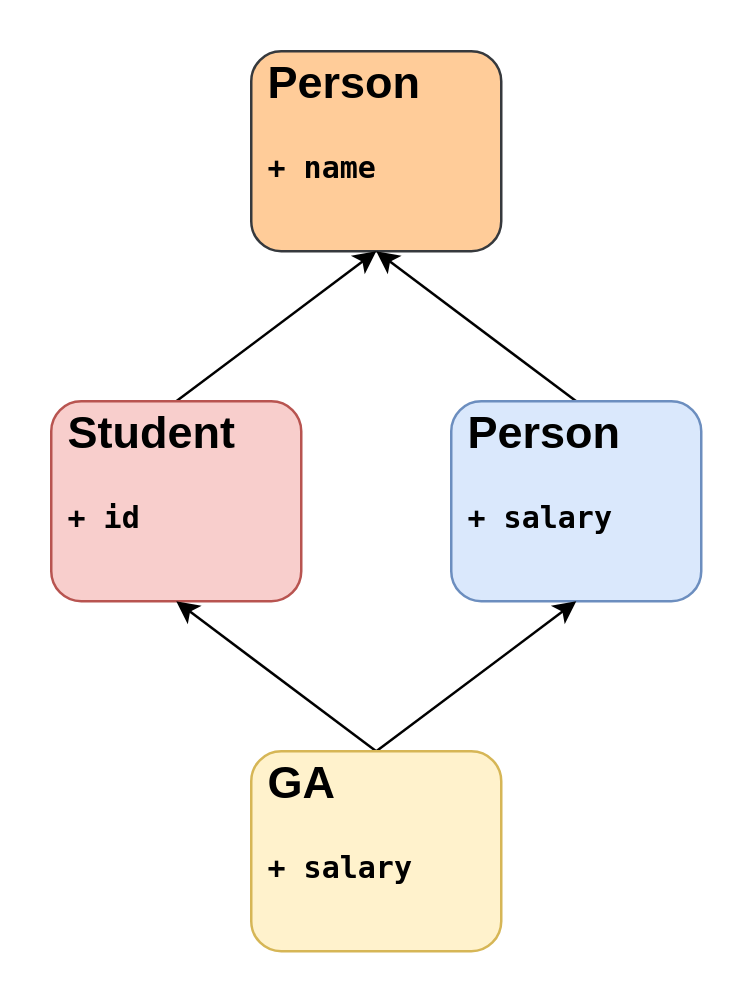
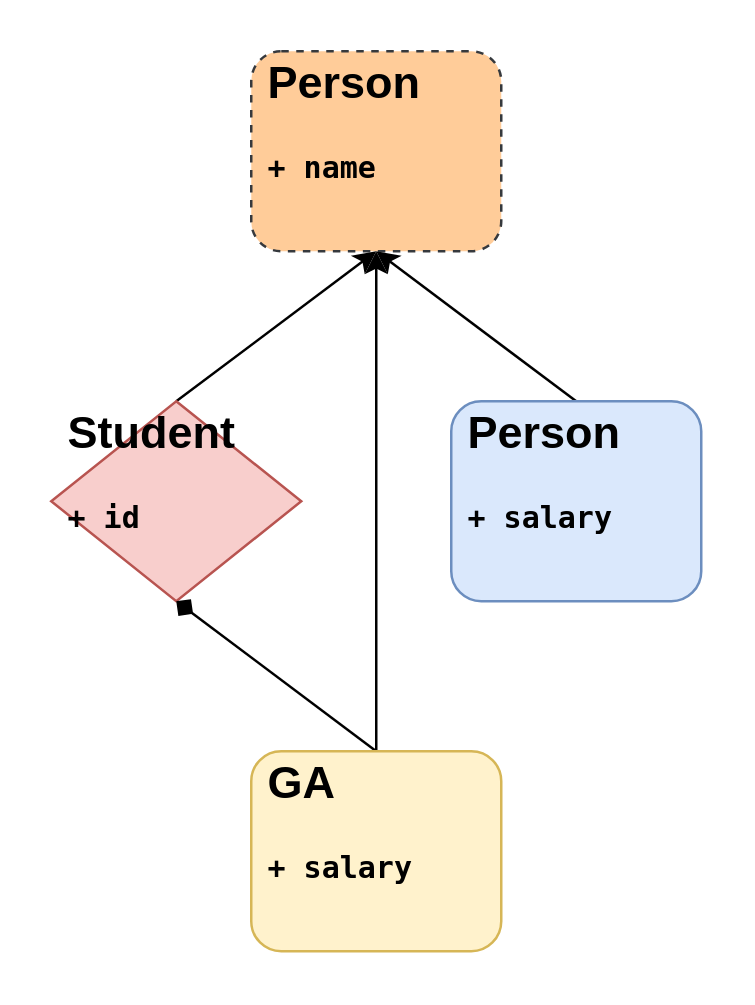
node "Person+ name": style solid -> dashed
node "Student+ id": shape rounded rectangle -> diamond
edge "GA+ salary" -> "Student+ id": arrowhead classic -> diamond
edge "GA+ salary" -> "Person+ salary": now "GA+ salary" -> "Person+ name"
